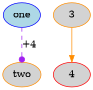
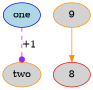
node "3": label "3" -> "9"
edge "one" -> "two": label "+4" -> "+1"
node "4": label "4" -> "8"
